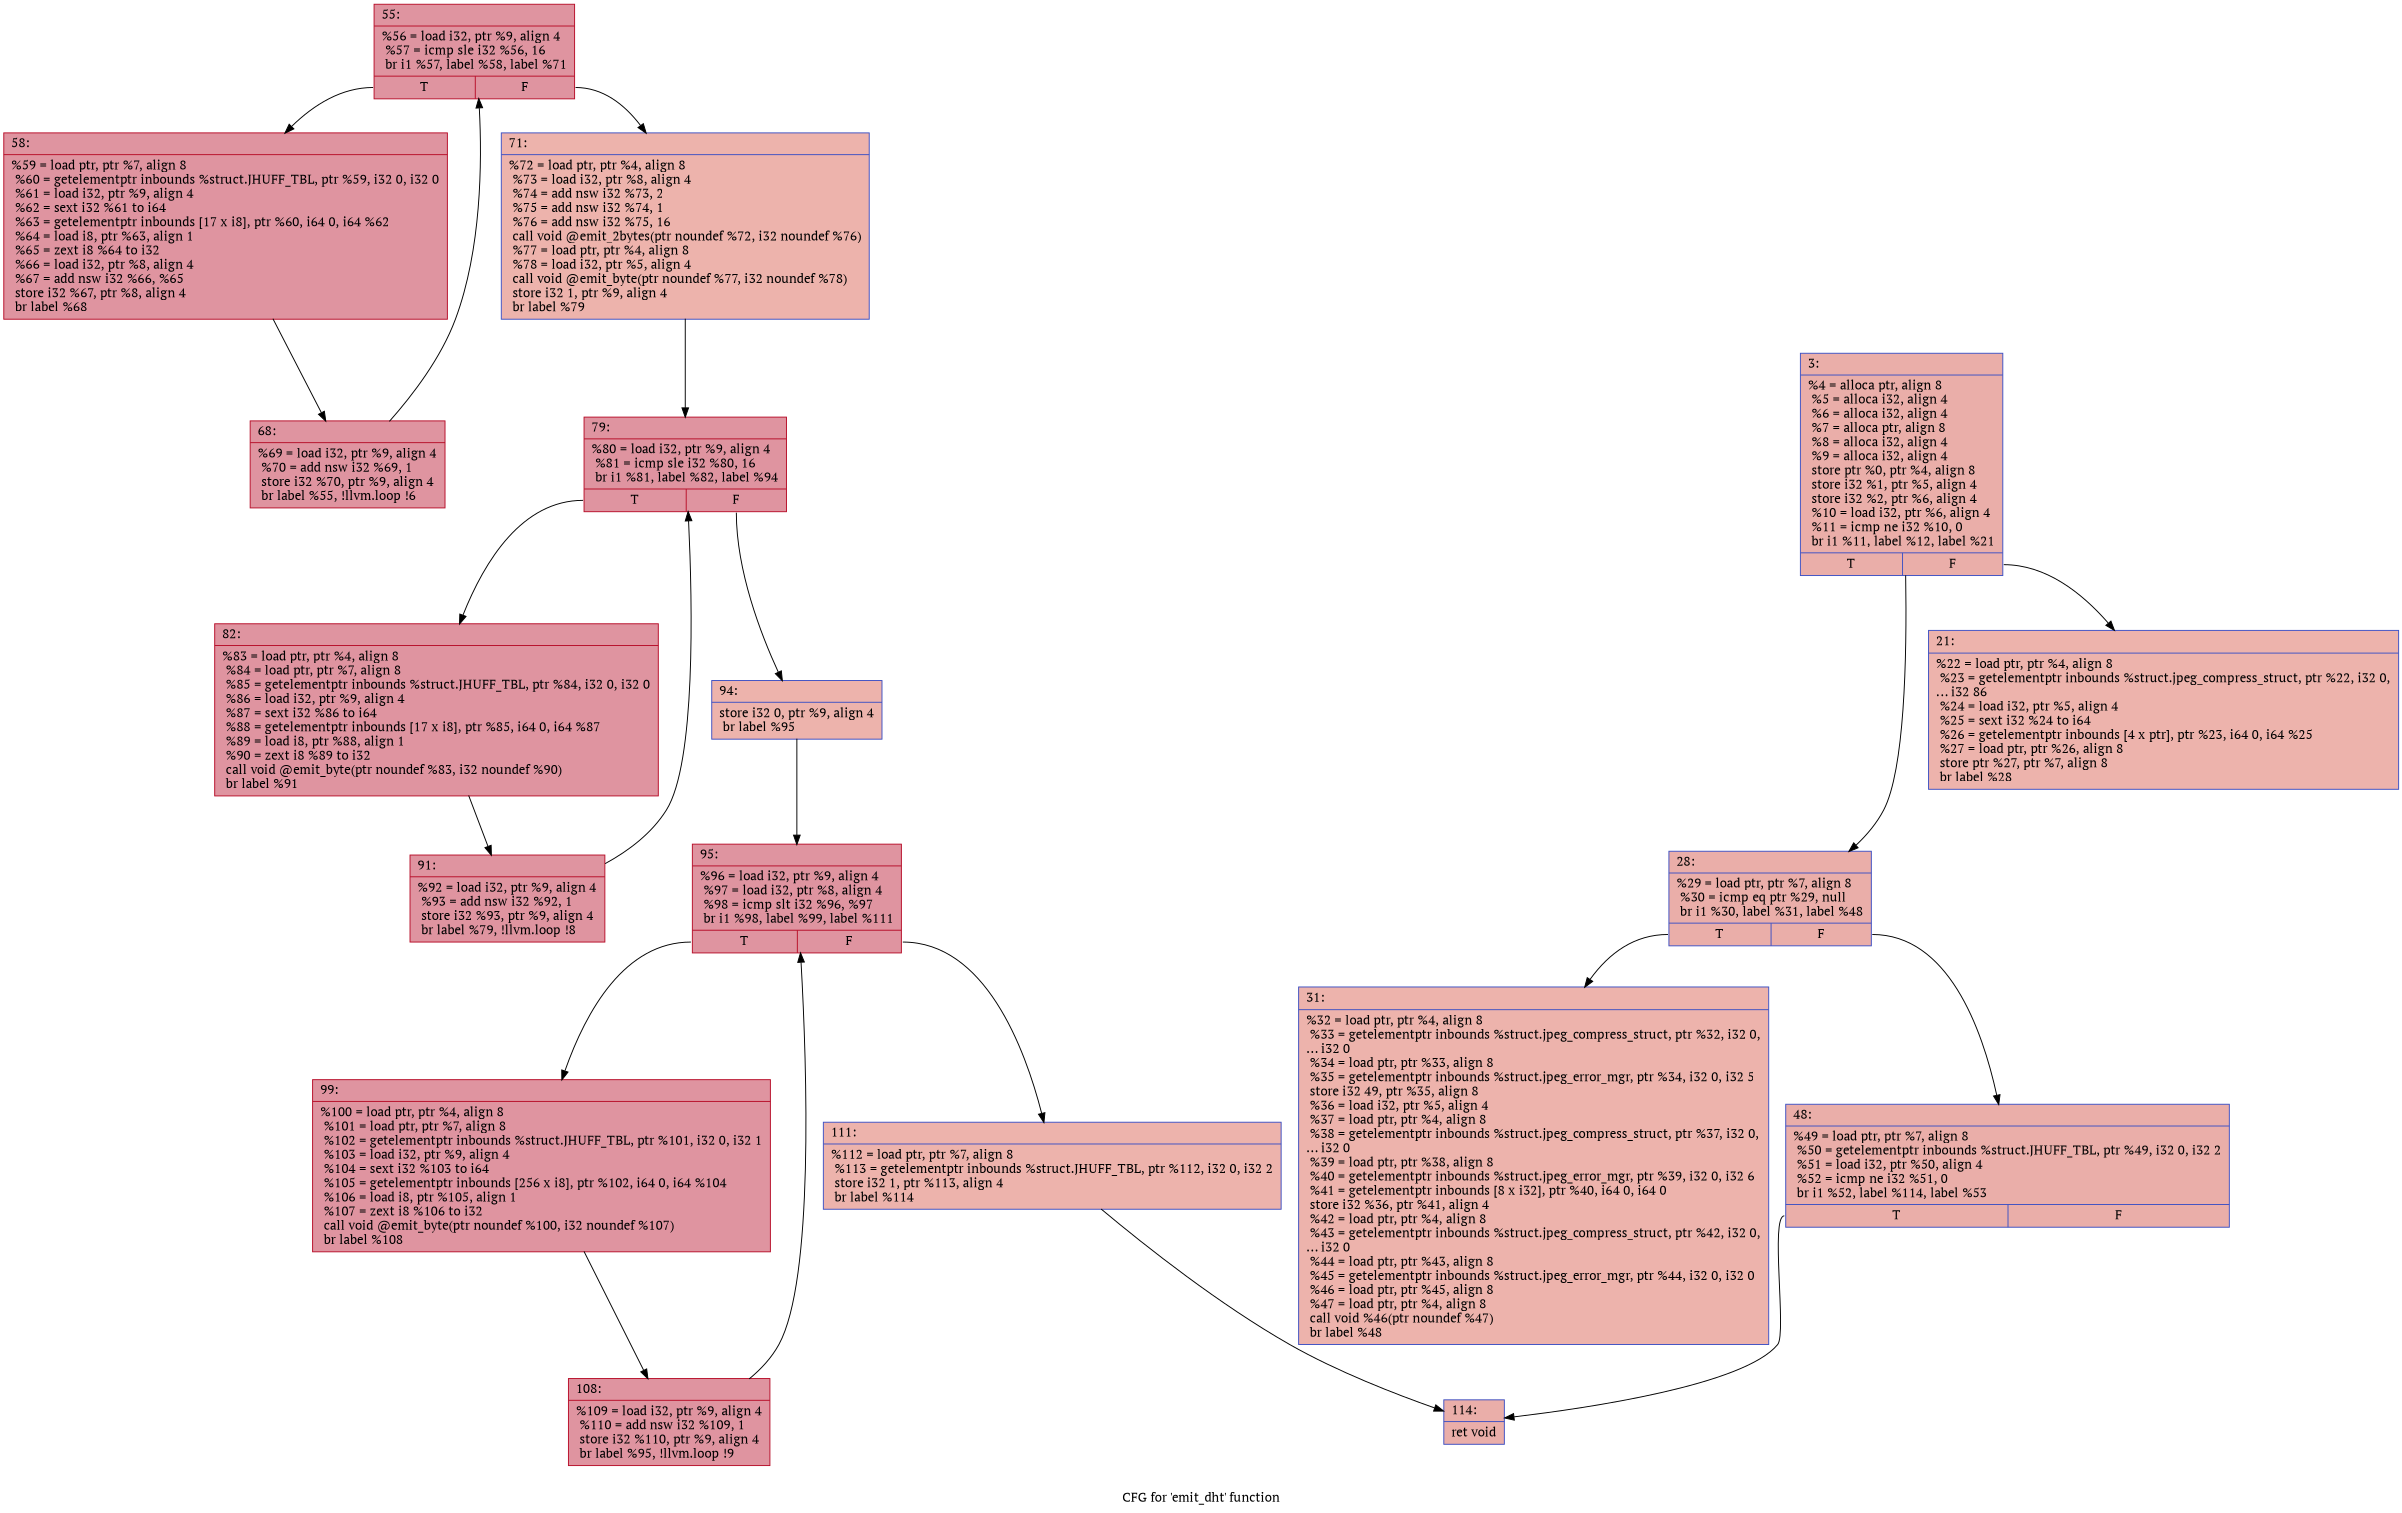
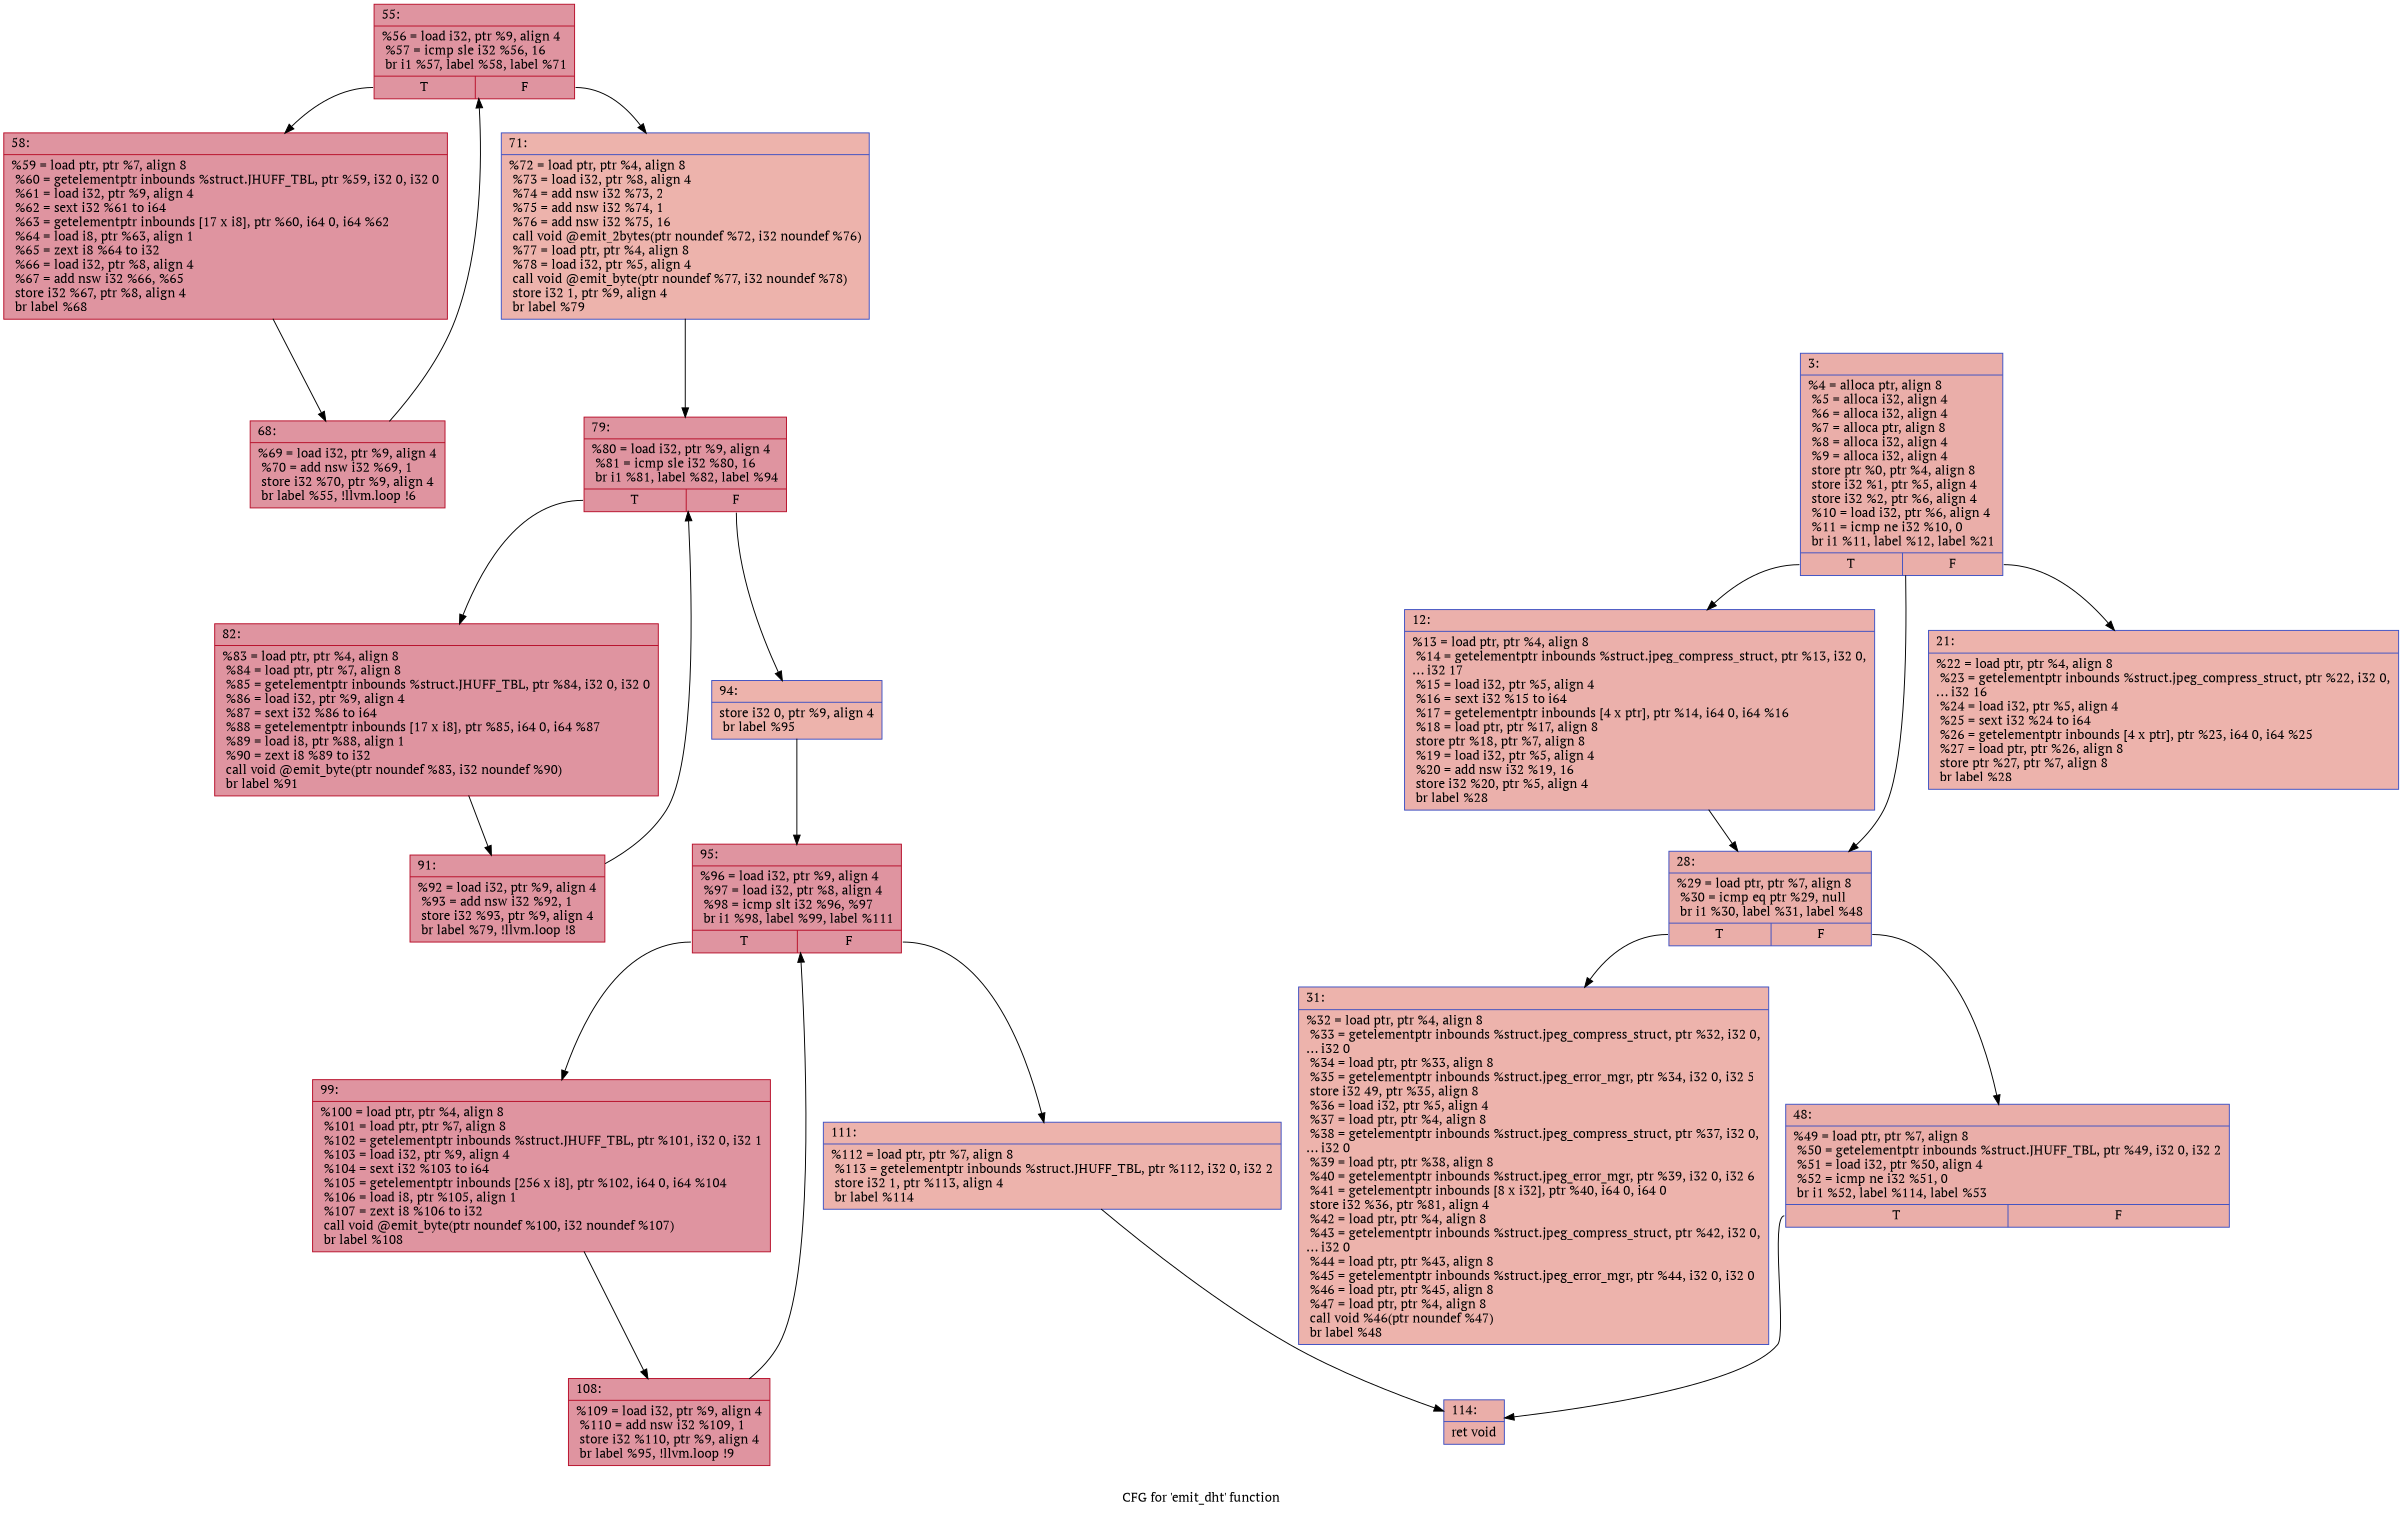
node "21:": text "... i32 86" -> "... i32 16"
node "12:": added
node "31:": text "store i32 %36, ptr %41, align 4" -> "store i32 %36, ptr %81, align 4"
